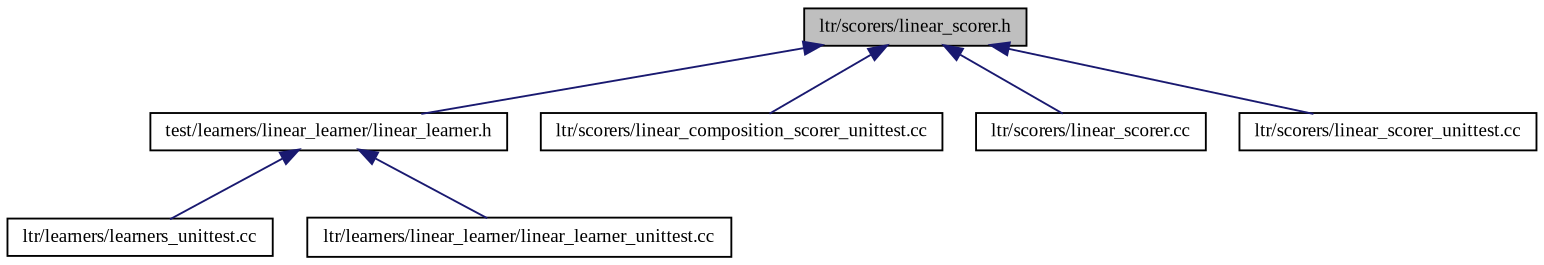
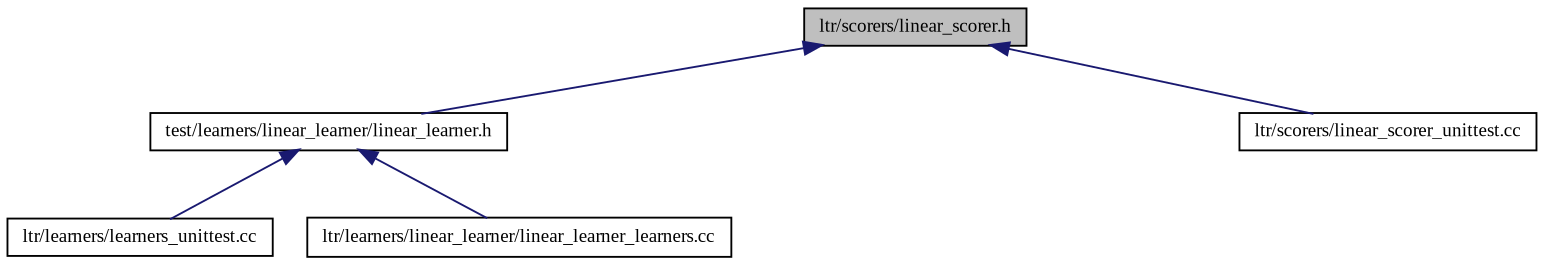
node "ltr/scorers/linear_composition_scorer_unittest.cc": removed
node "ltr/scorers/linear_scorer.cc": removed
node "ltr/learners/linear_learner/linear_learner_unittest.cc": label "ltr/learners/linear_learner/linear_learner_unittest.cc" -> "ltr/learners/linear_learner/linear_learner_learners.cc"
